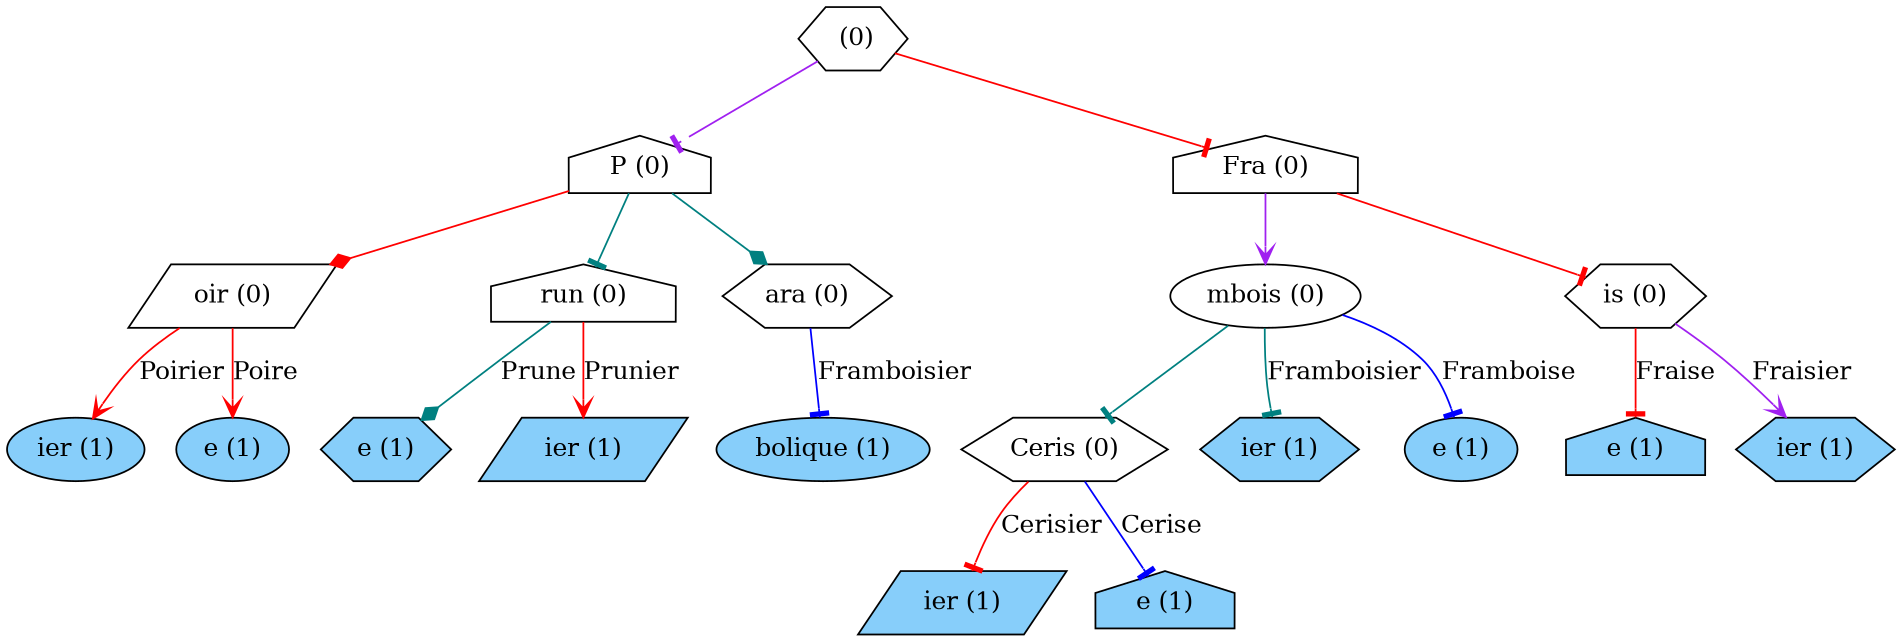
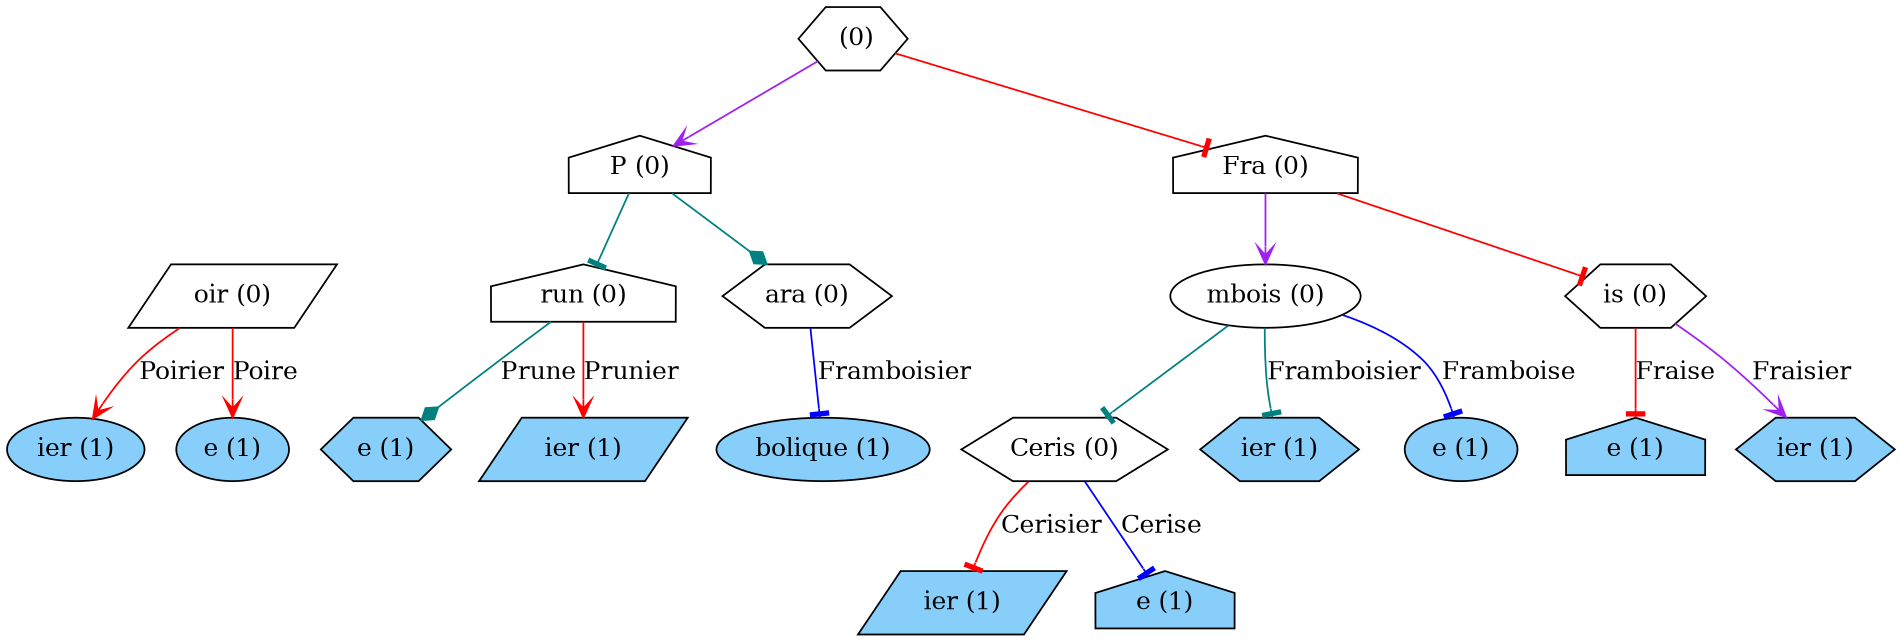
edge "(0)" -> "P (0)": arrowhead tee -> vee
edge "P (0)" -> "oir (0)": removed
